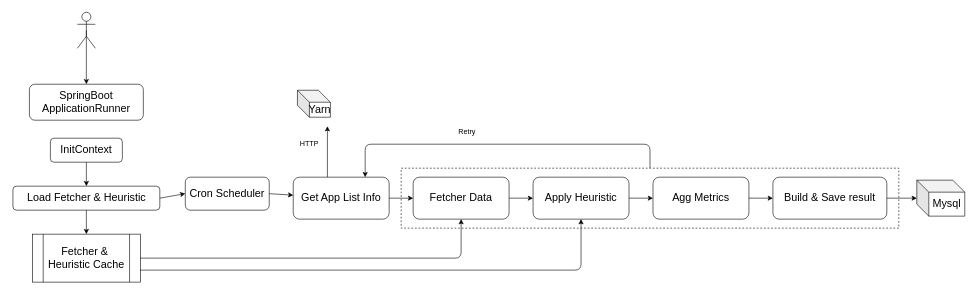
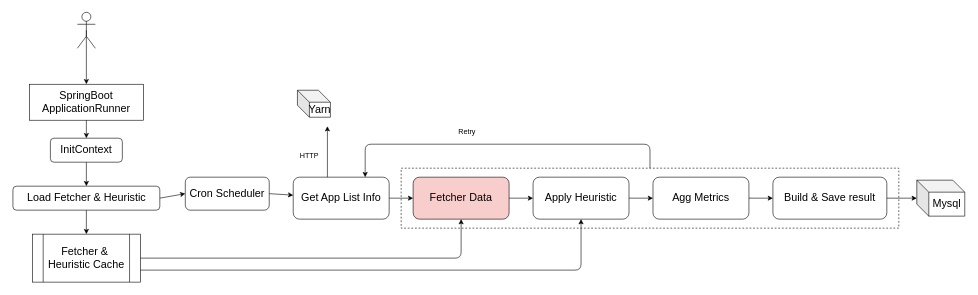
node "SpringBoot ApplicationRunner": shape rounded rectangle -> rectangle
edge "SpringBoot ApplicationRunner" -> "InitContext": added
node "HTTP": moved (309, 144) -> (309, 156)
node "Fetcher Data": fillcolor #ffffff -> #f8cecc
